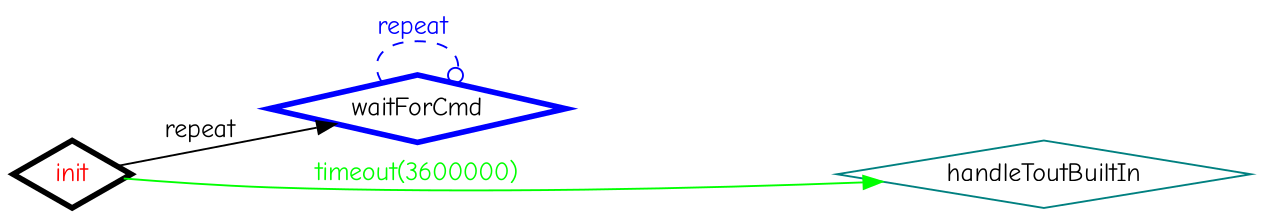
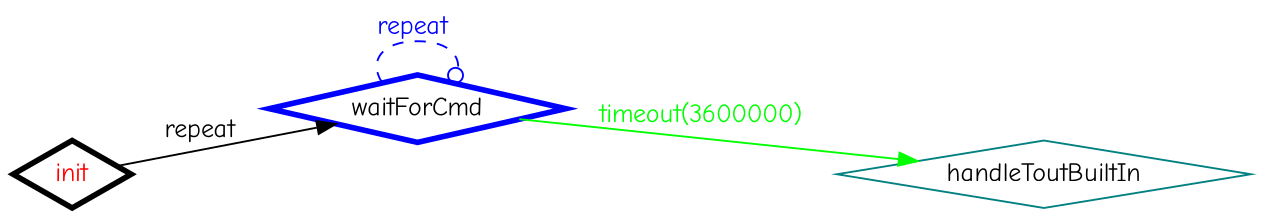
edge "init" -> "handleToutBuiltIn": now "waitForCmd" -> "handleToutBuiltIn"
